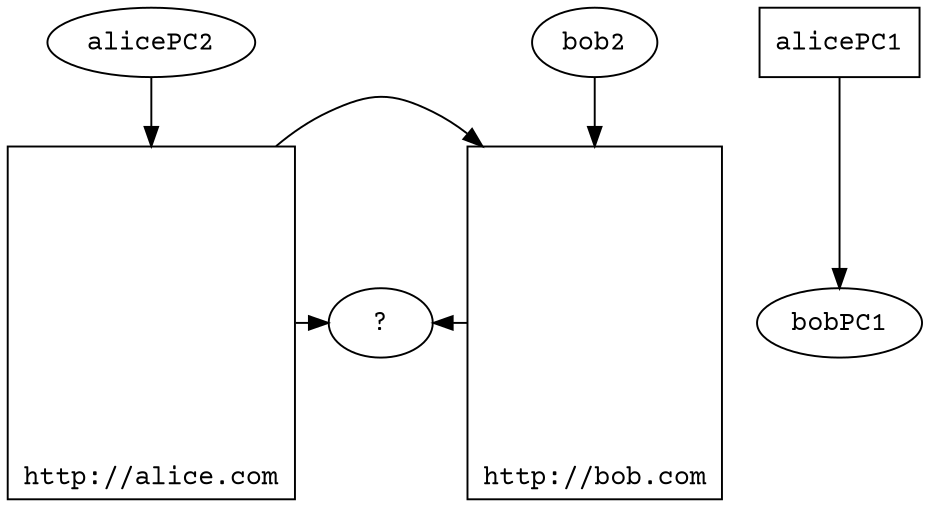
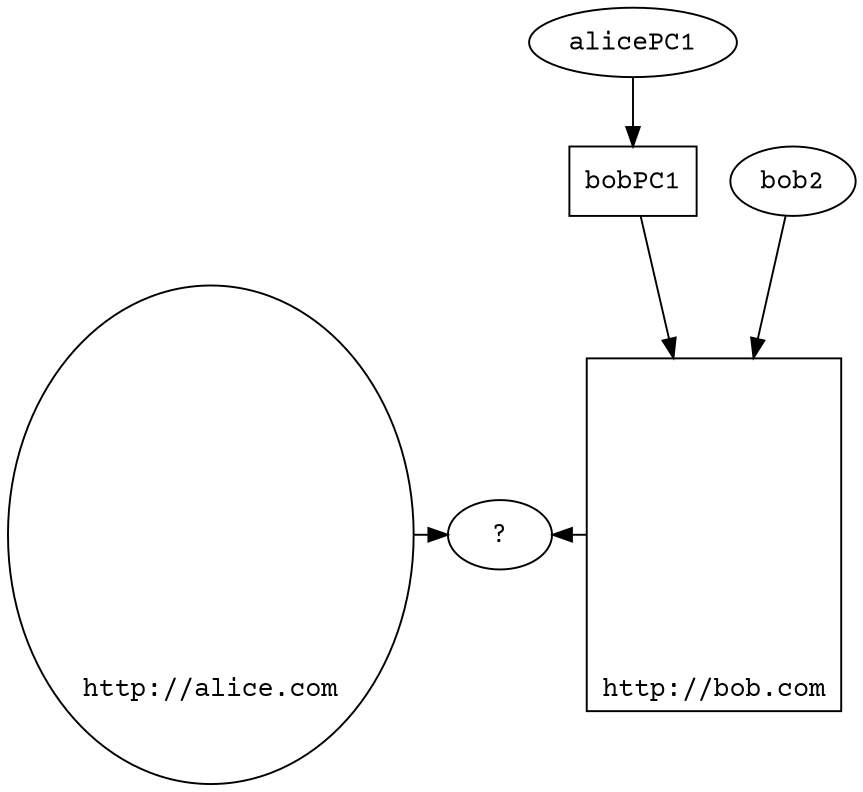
node "alicePC2": removed
node "alicePC1": shape box -> ellipse
edge "http://alice.com" -> "http://bob.com": now "bobPC1" -> "http://bob.com"
node "http://alice.com": shape box -> ellipse
node "bobPC1": shape ellipse -> box
